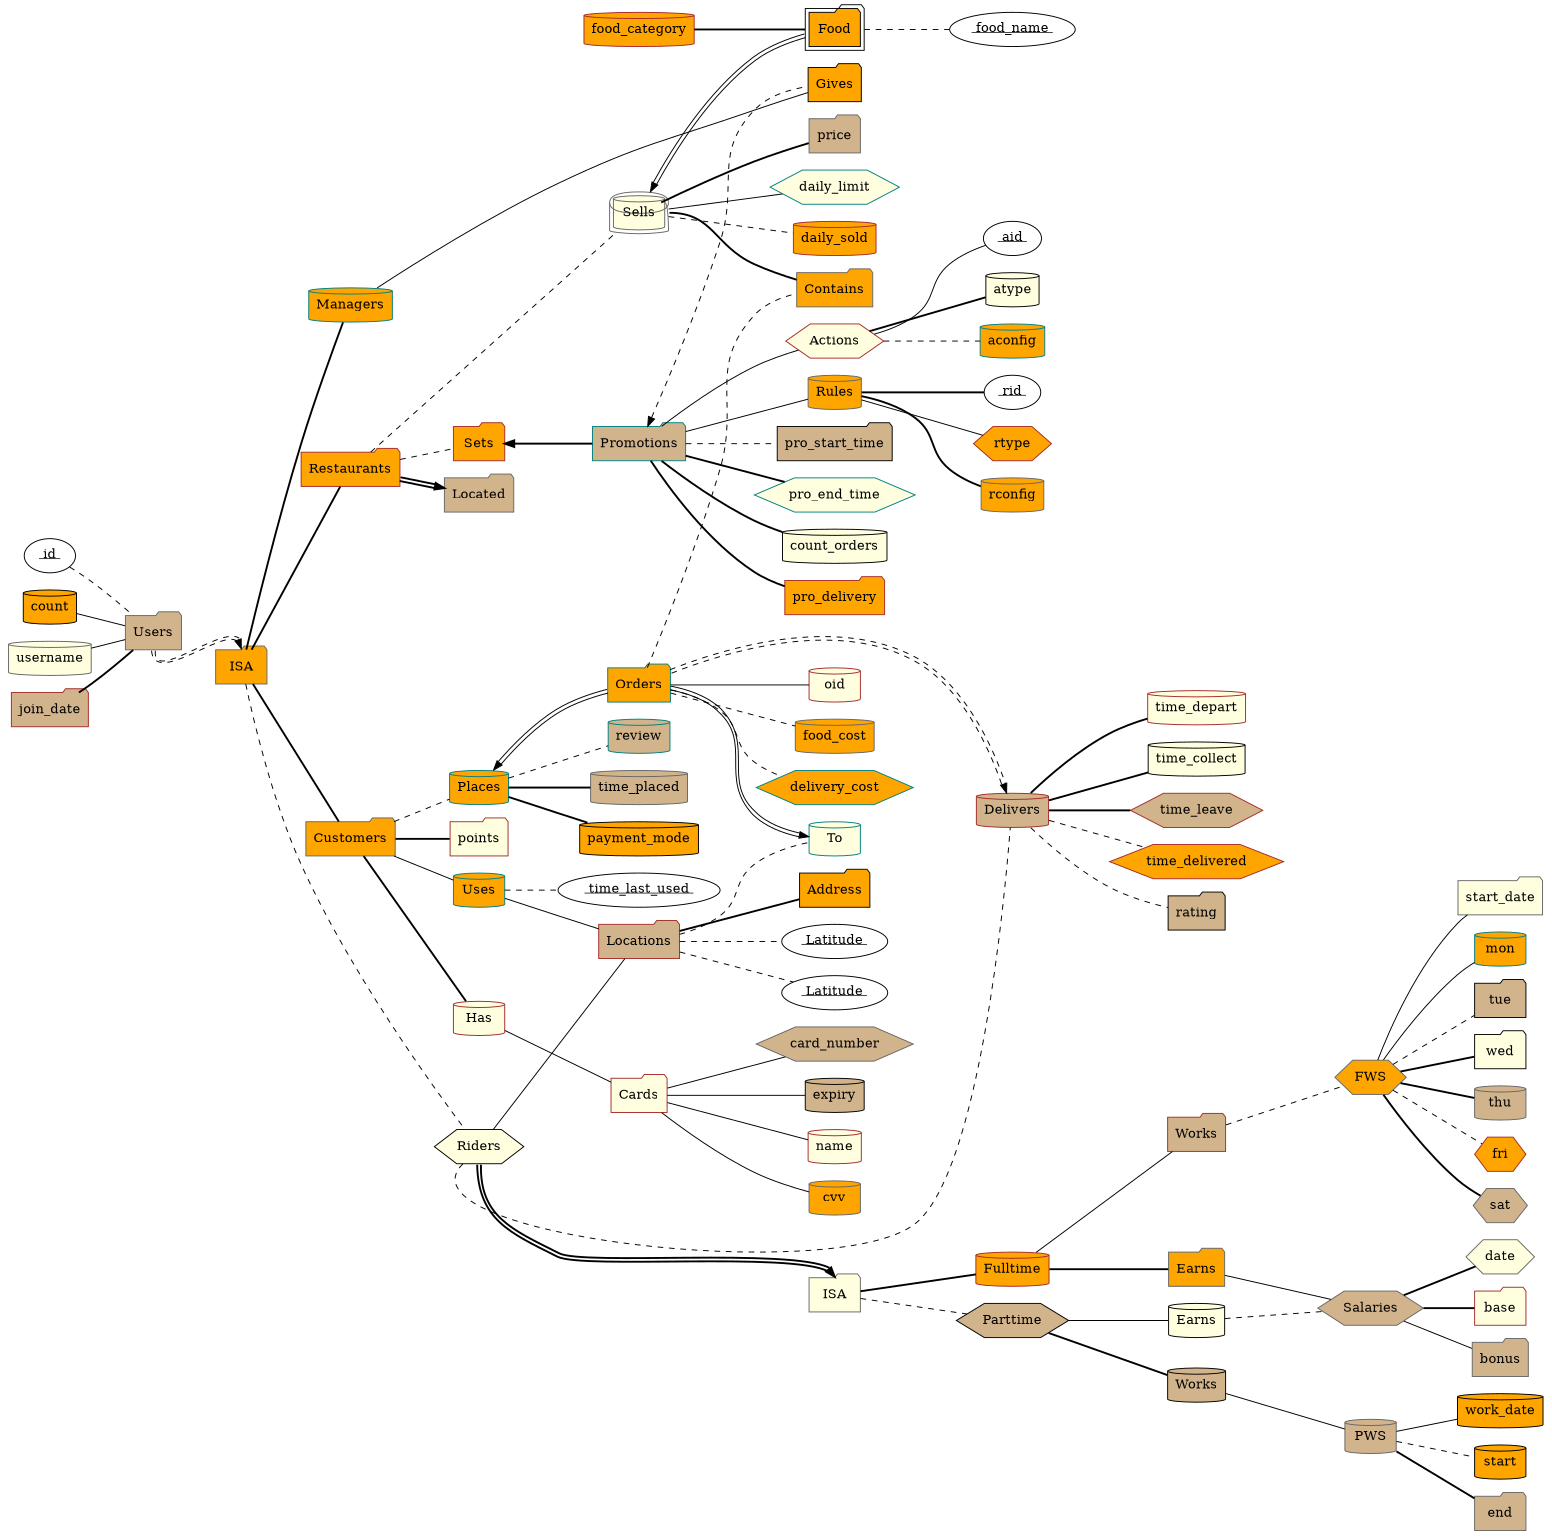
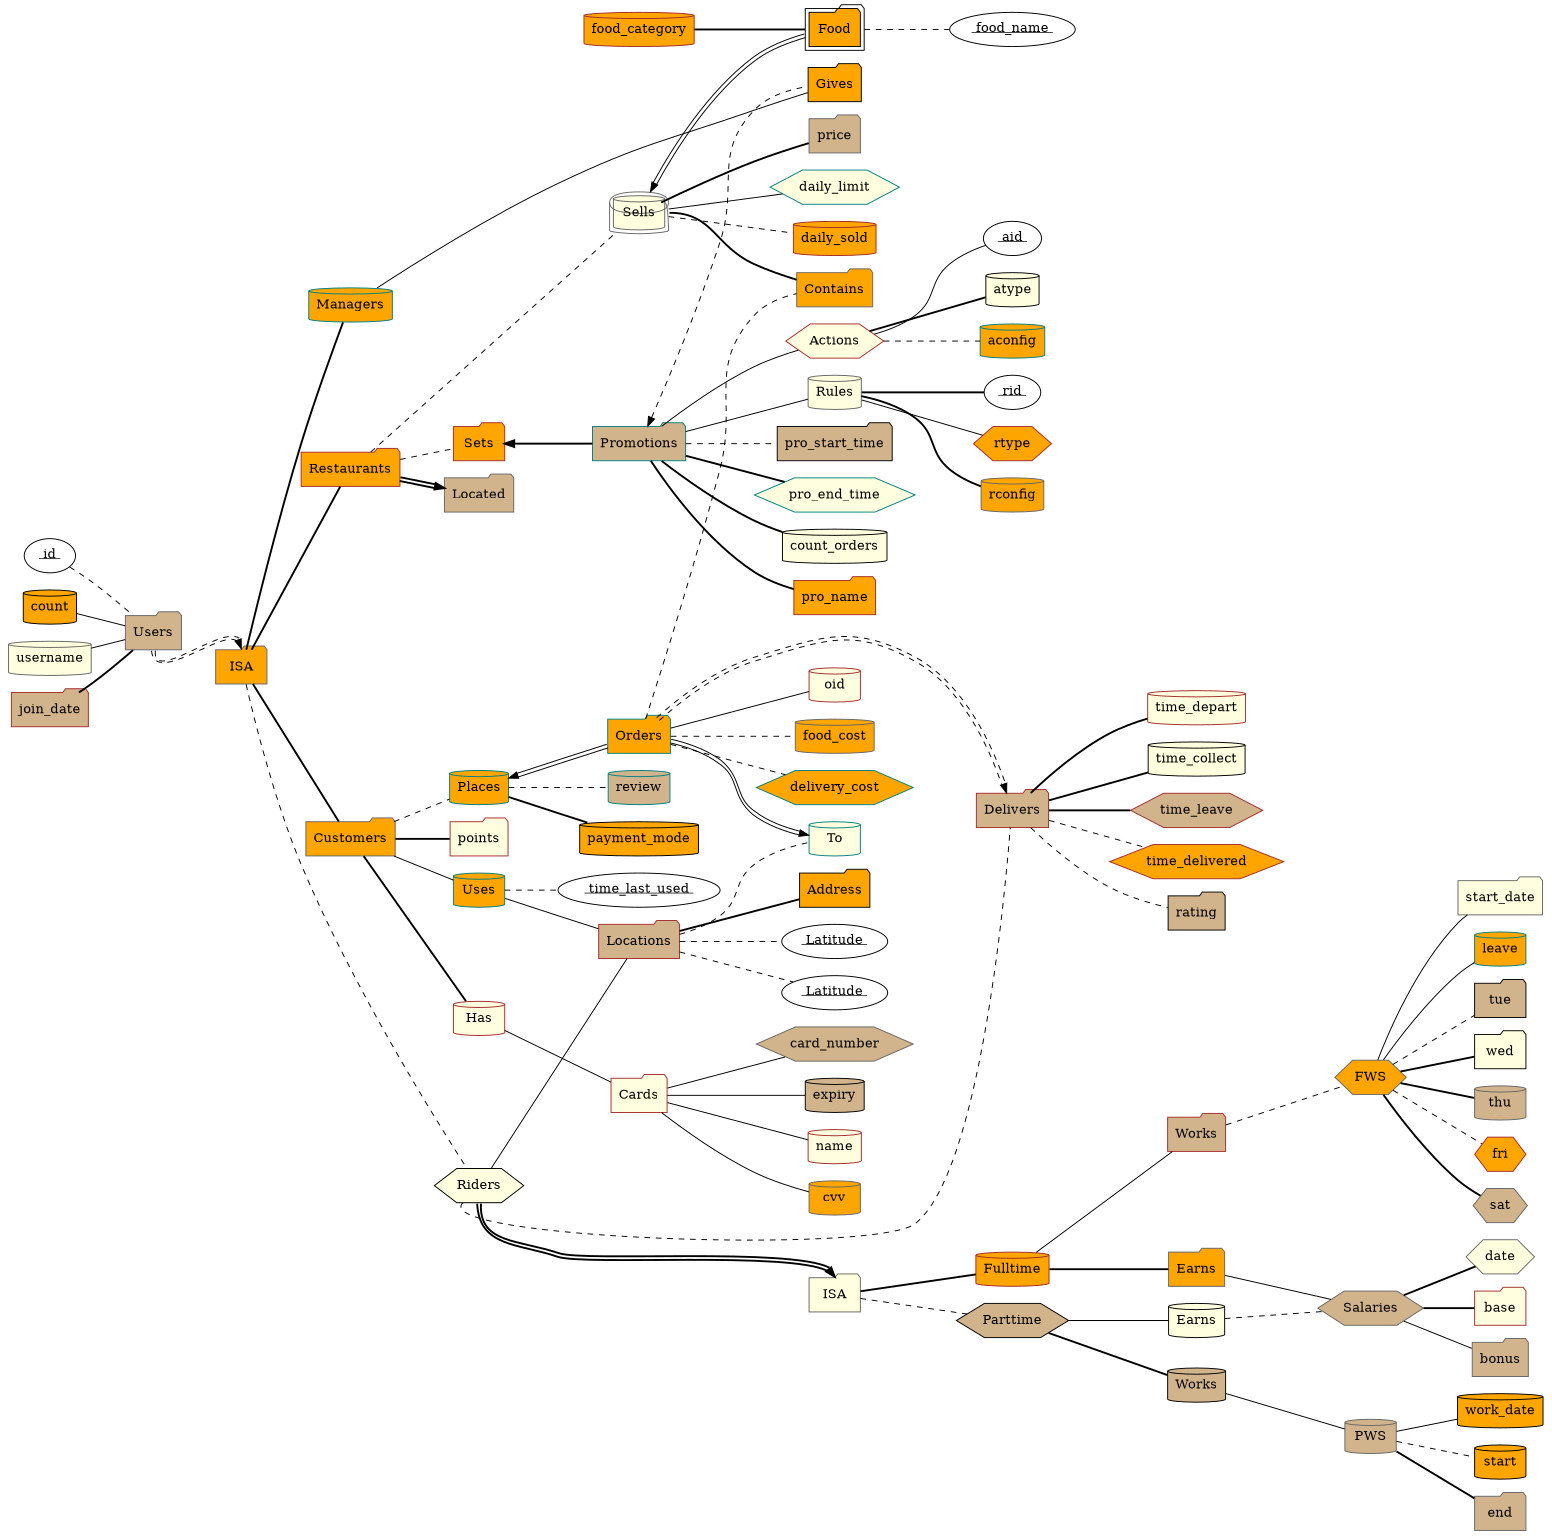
node "Rules": fillcolor orange -> lightyellow
node "pro_delivery": label "pro_delivery" -> "pro_name"
node "time_placed": removed
node "Delivers": shape cylinder -> folder
node "mon": label "mon" -> "leave"
